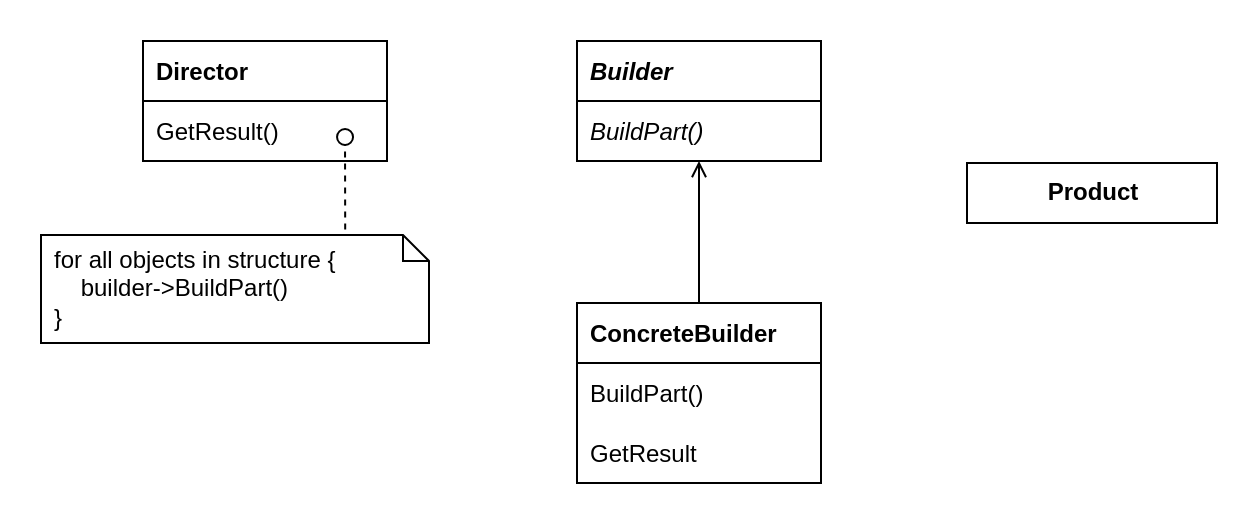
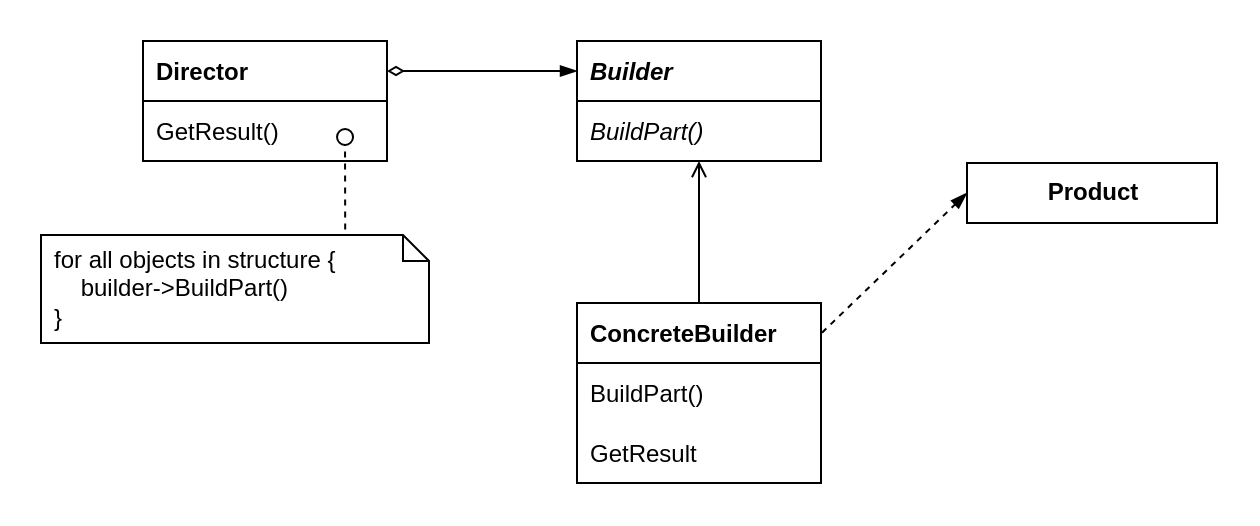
edge "Director" -- "Builder": added
edge "ConcreteBuilder" -> "Product": added
